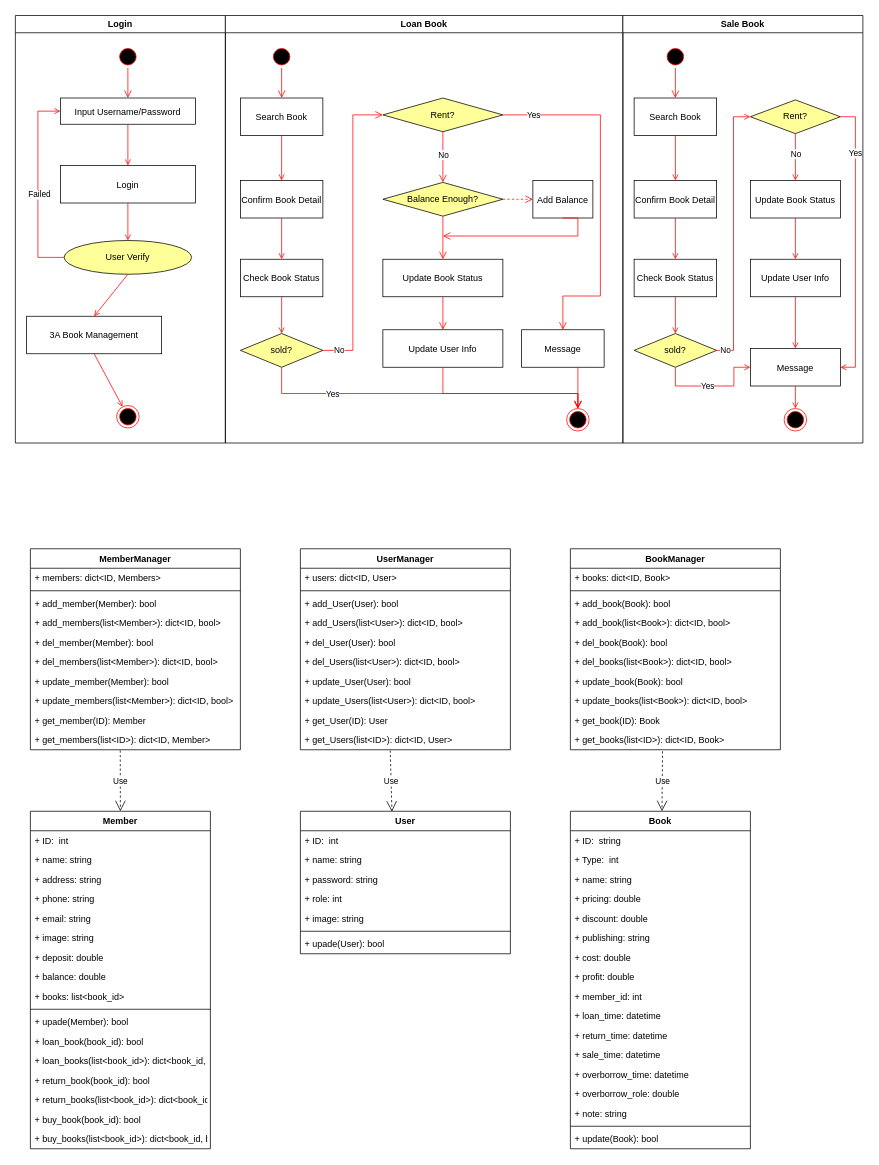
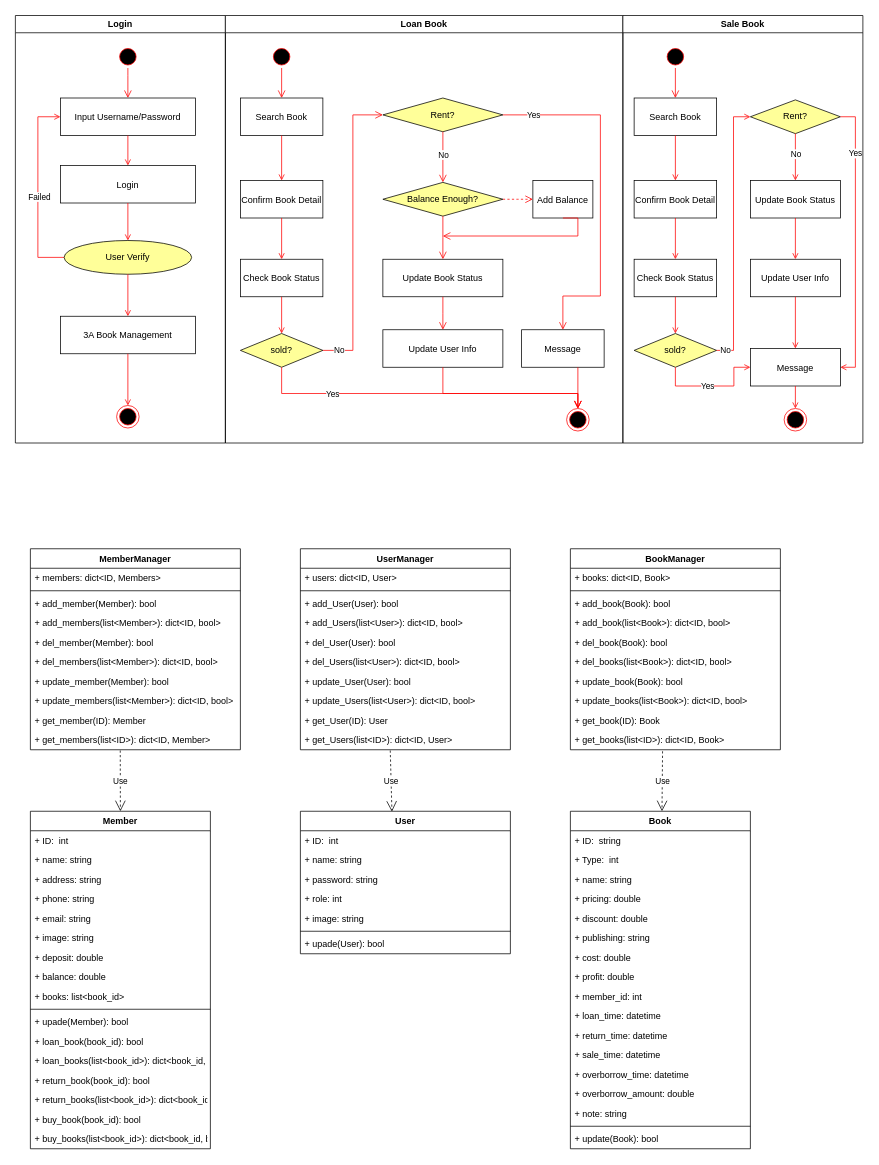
node "Input Username/Password": size 135x26 -> 135x38
node "3A Book Management": moved (94, 335) -> (128, 335)
node "+ overborrow_role: double": label "+ overborrow_role: double" -> "+ overborrow_amount: double"
